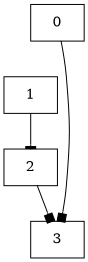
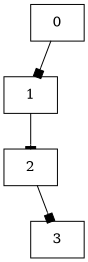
edge "0" -> "3": now "0" -> "1"
